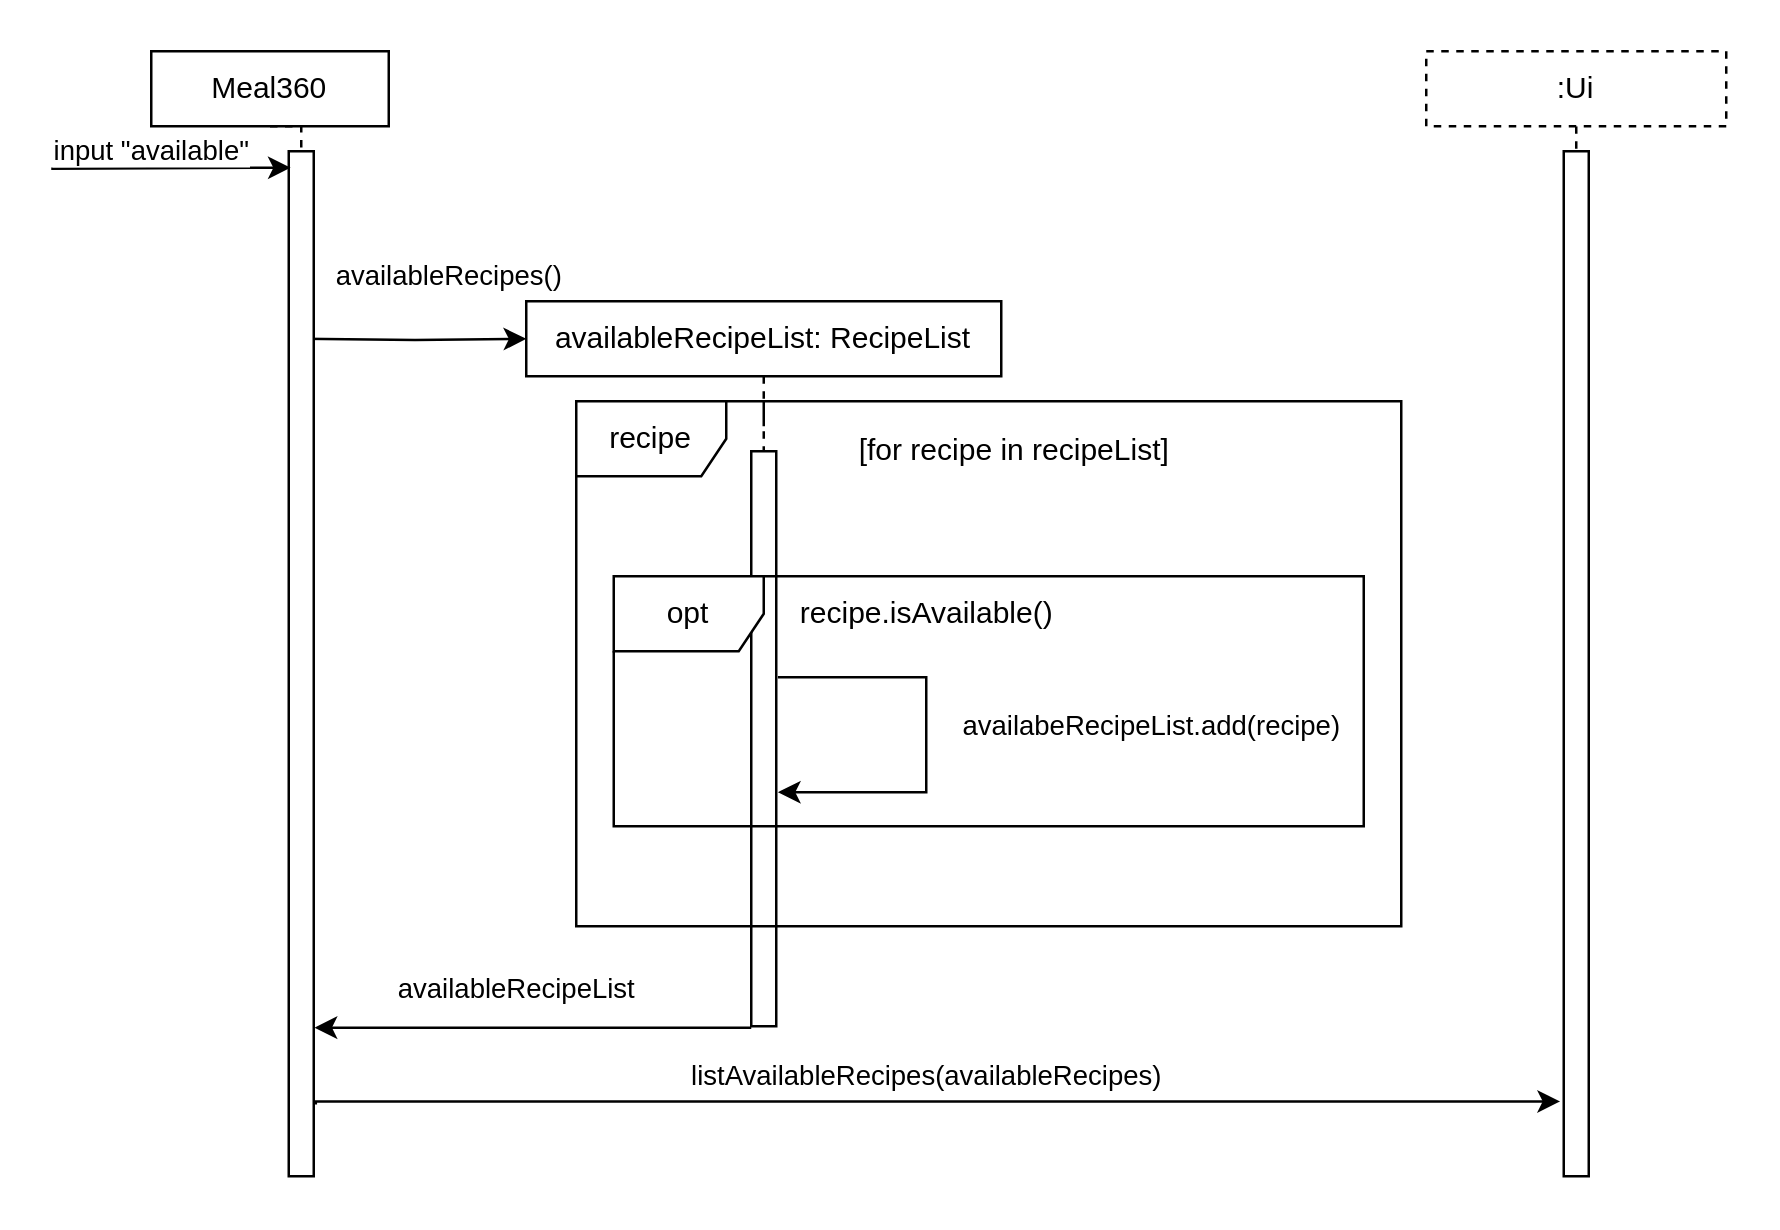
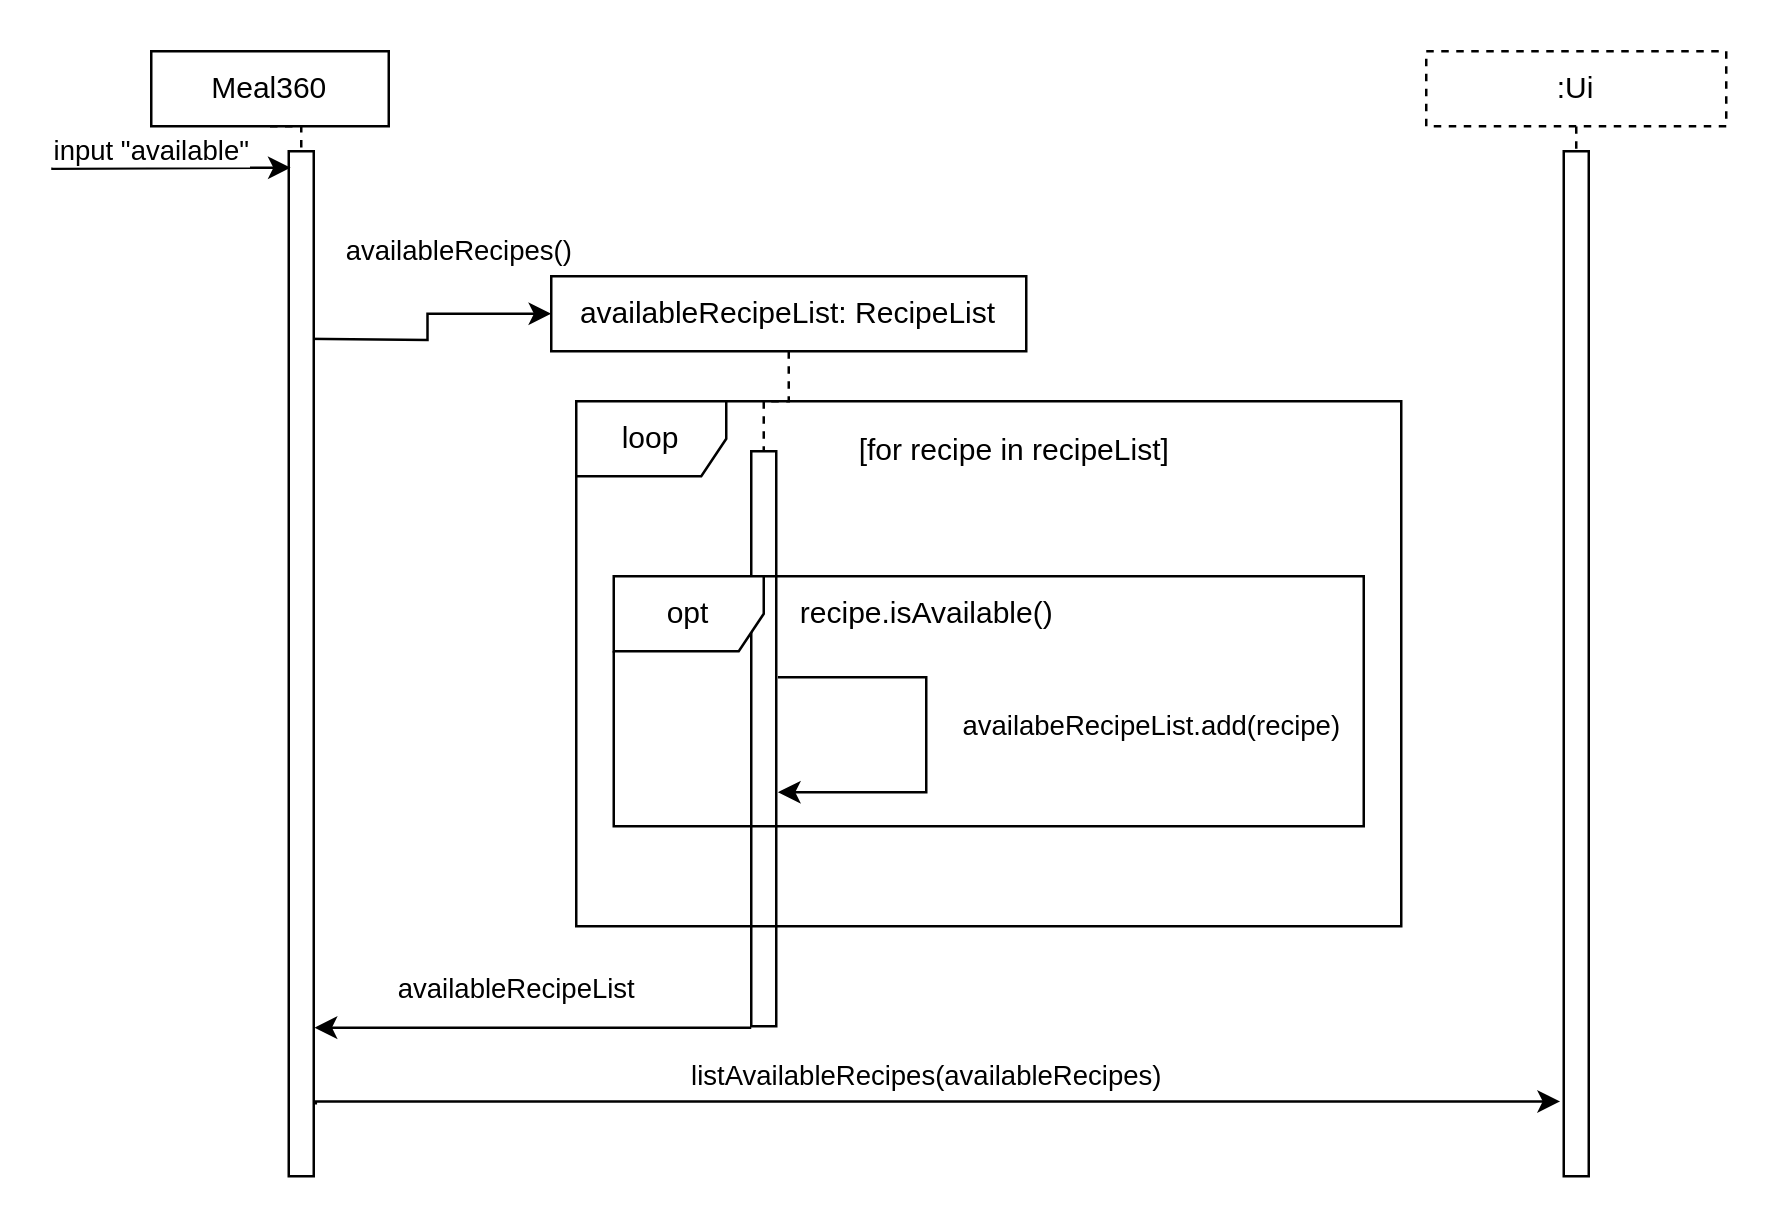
node "availableRecipeList: RecipeList": moved (764, 339) -> (789, 314)
node "recipe": label "recipe" -> "loop"
